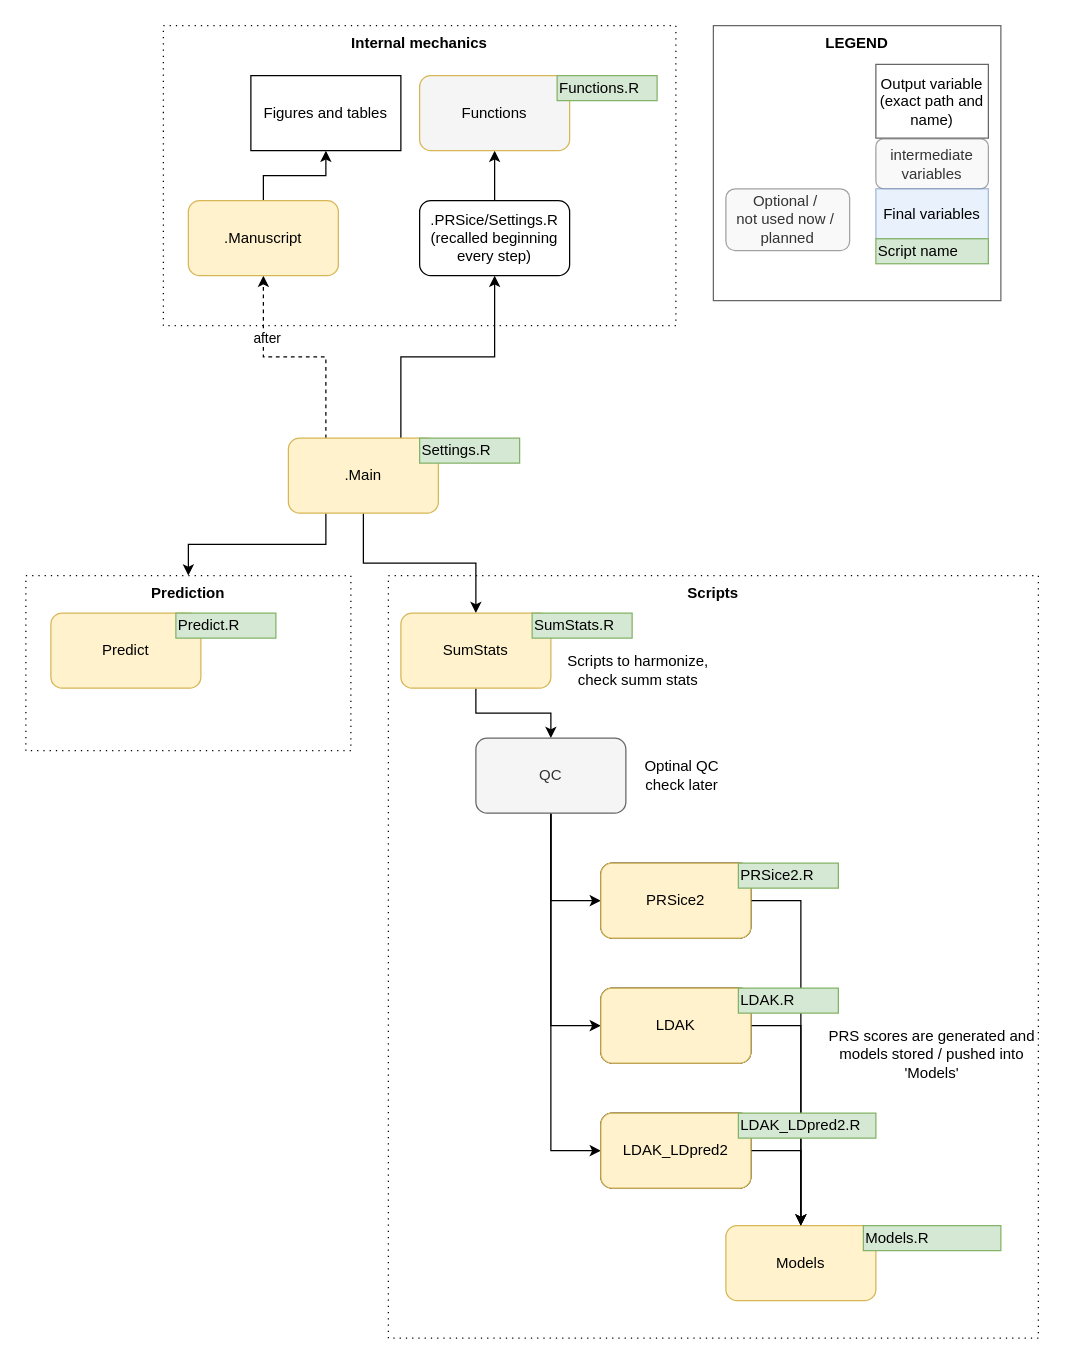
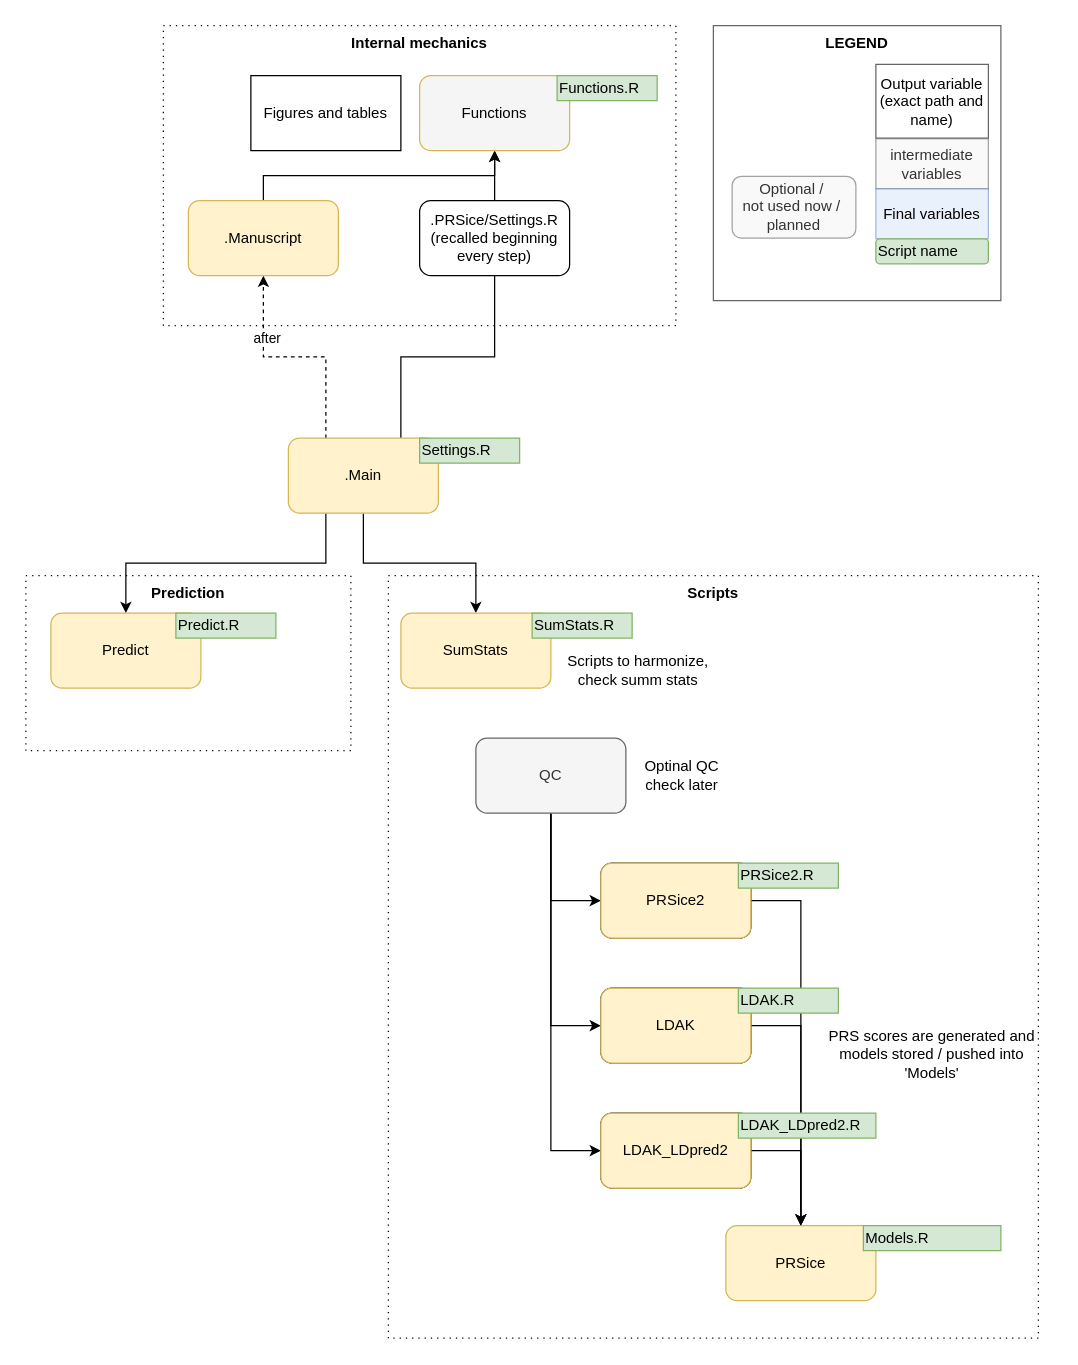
node "intermediate variables": shape rounded rectangle -> rectangle
edge ".Manuscript" -> "Figures and tables": now ".Manuscript" -> "Functions"
node "Optional / not used now / planned": moved (788, 220) -> (794, 207)
node "Script name": shape rectangle -> rounded rectangle
edge ".Main" -> ".PRSice/Settings.R (recalled beginning every step)": arrowhead classic -> none
edge ".Main" -> "Prediction": now ".Main" -> "Predict"
edge "SumStats" -> "QC": removed
node "Models": label "Models" -> "PRSice"
